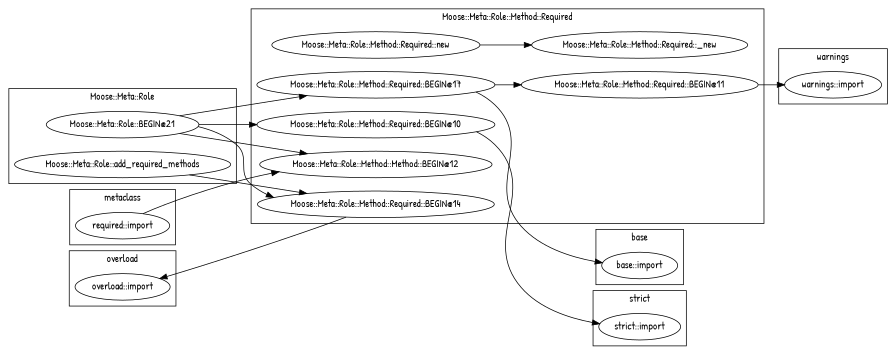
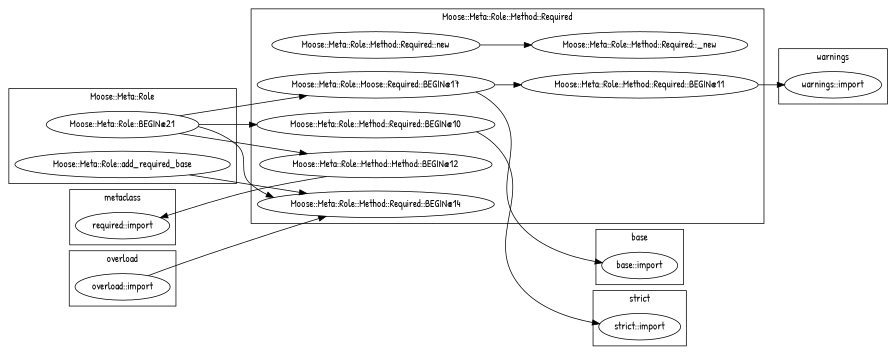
node "Moose::Meta::Role::Method::Required::BEGIN@17": label "Moose::Meta::Role::Method::Required::BEGIN@17" -> "Moose::Meta::Role::Moose::Required::BEGIN@17"
node "Moose::Meta::Role::add_required_methods": label "Moose::Meta::Role::add_required_methods" -> "Moose::Meta::Role::add_required_base"
edge "required::import" -> "Moose::Meta::Role::Method::Method::BEGIN@12": reversed
edge "Moose::Meta::Role::Method::Required::BEGIN@14" -> "overload::import": reversed
